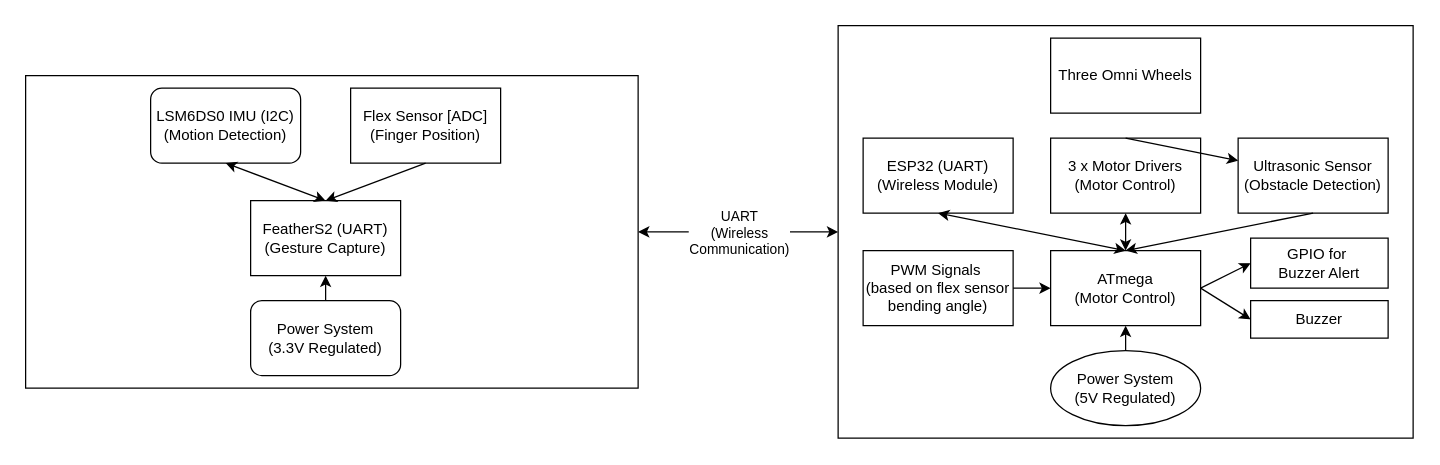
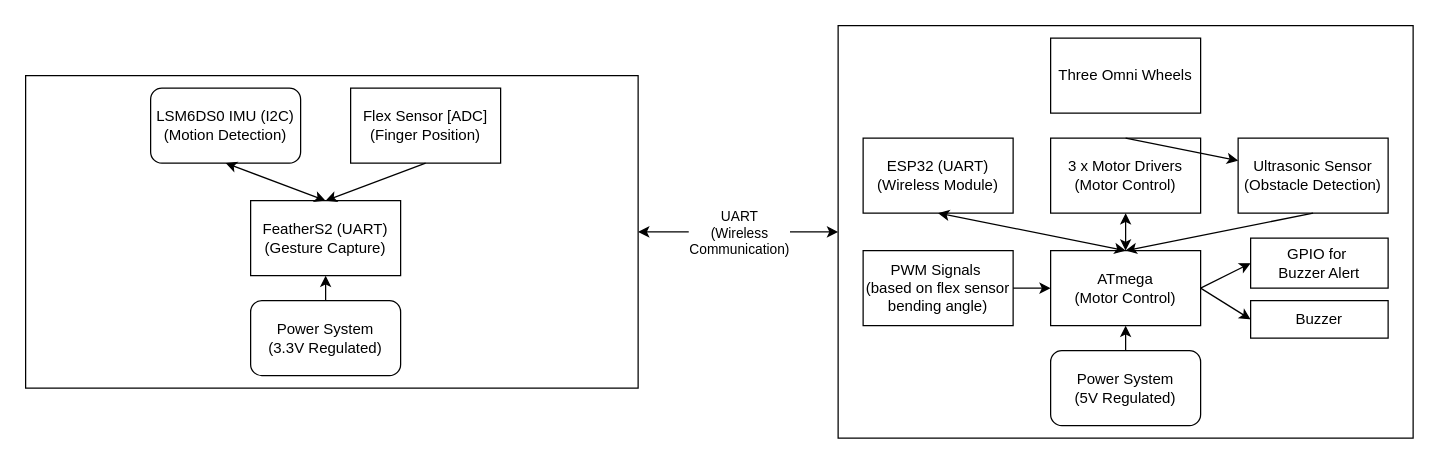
node "Power System (5V Regulated)": shape ellipse -> rounded rectangle
